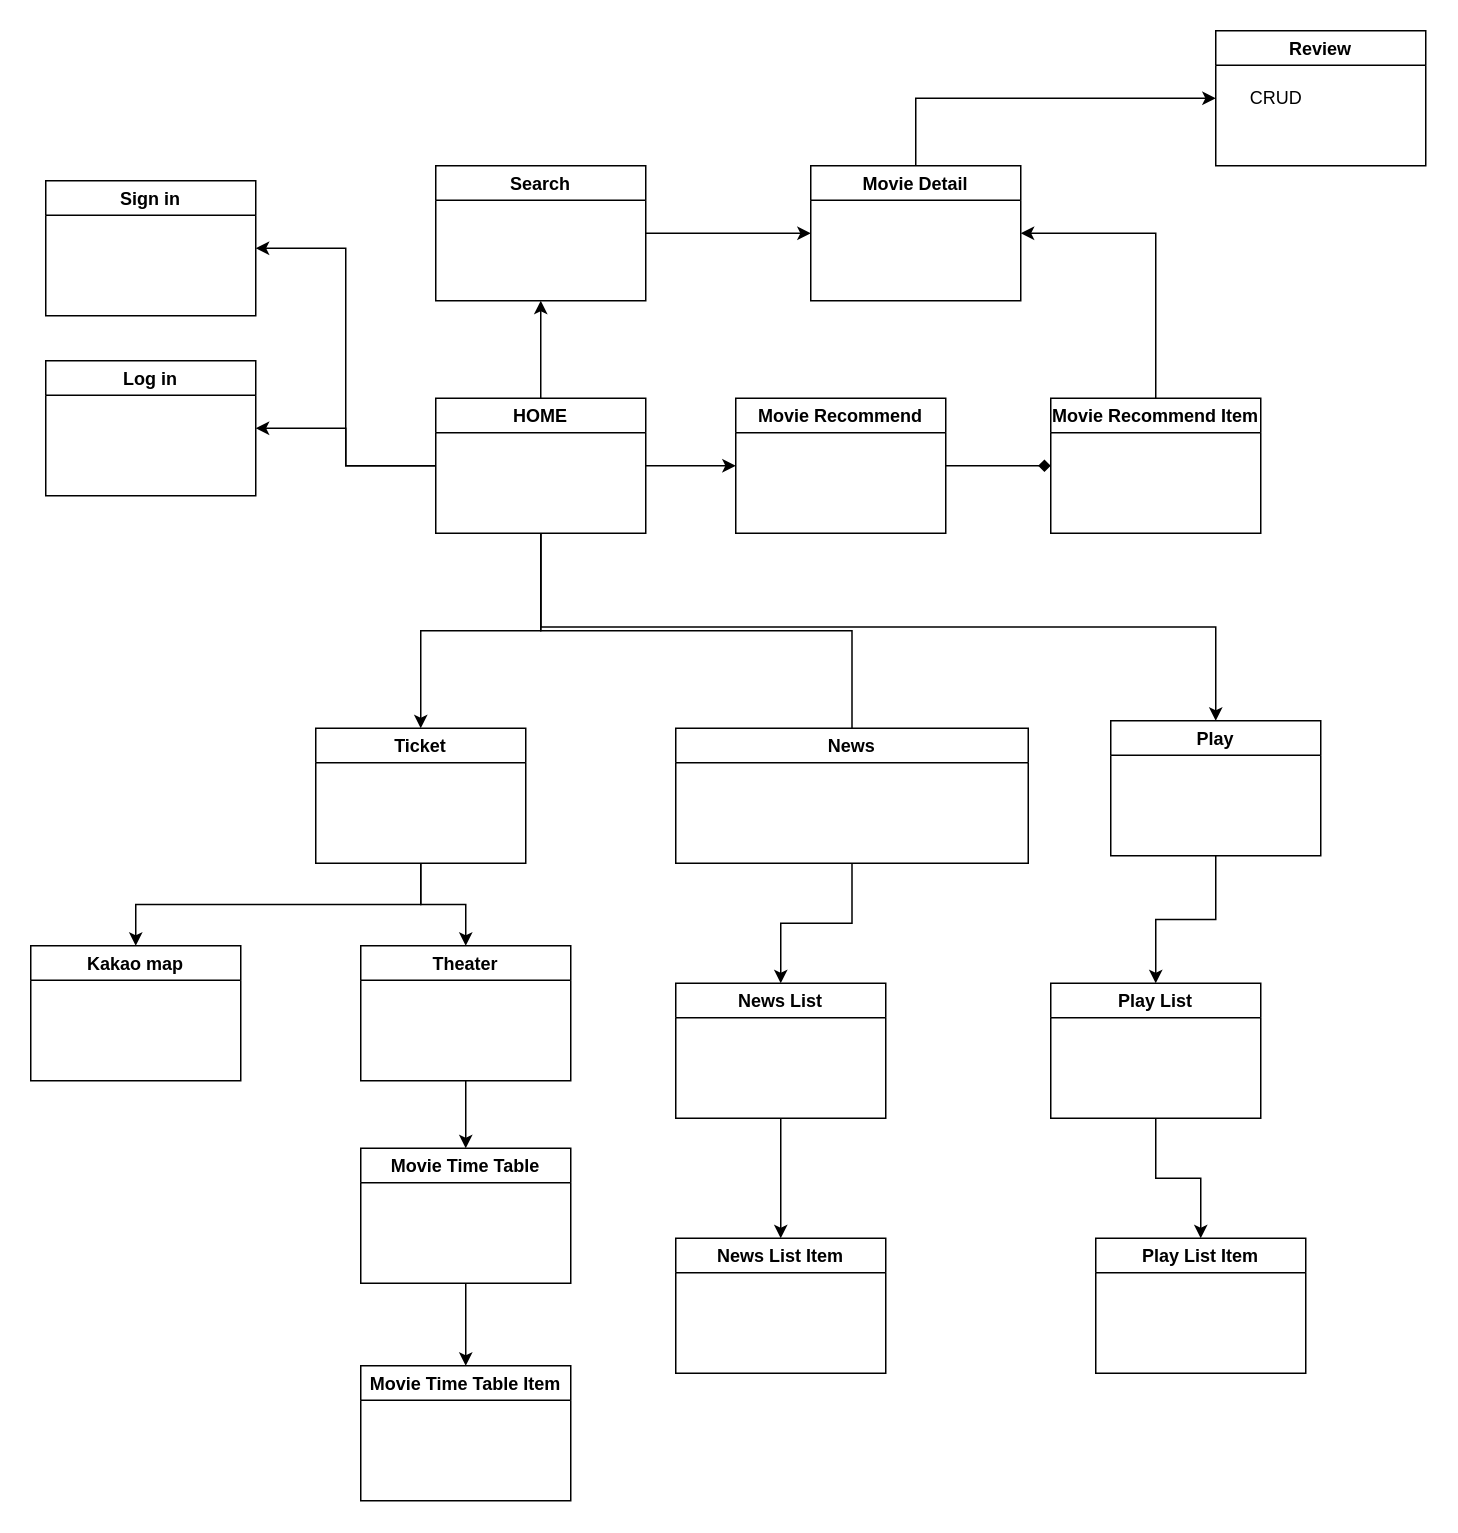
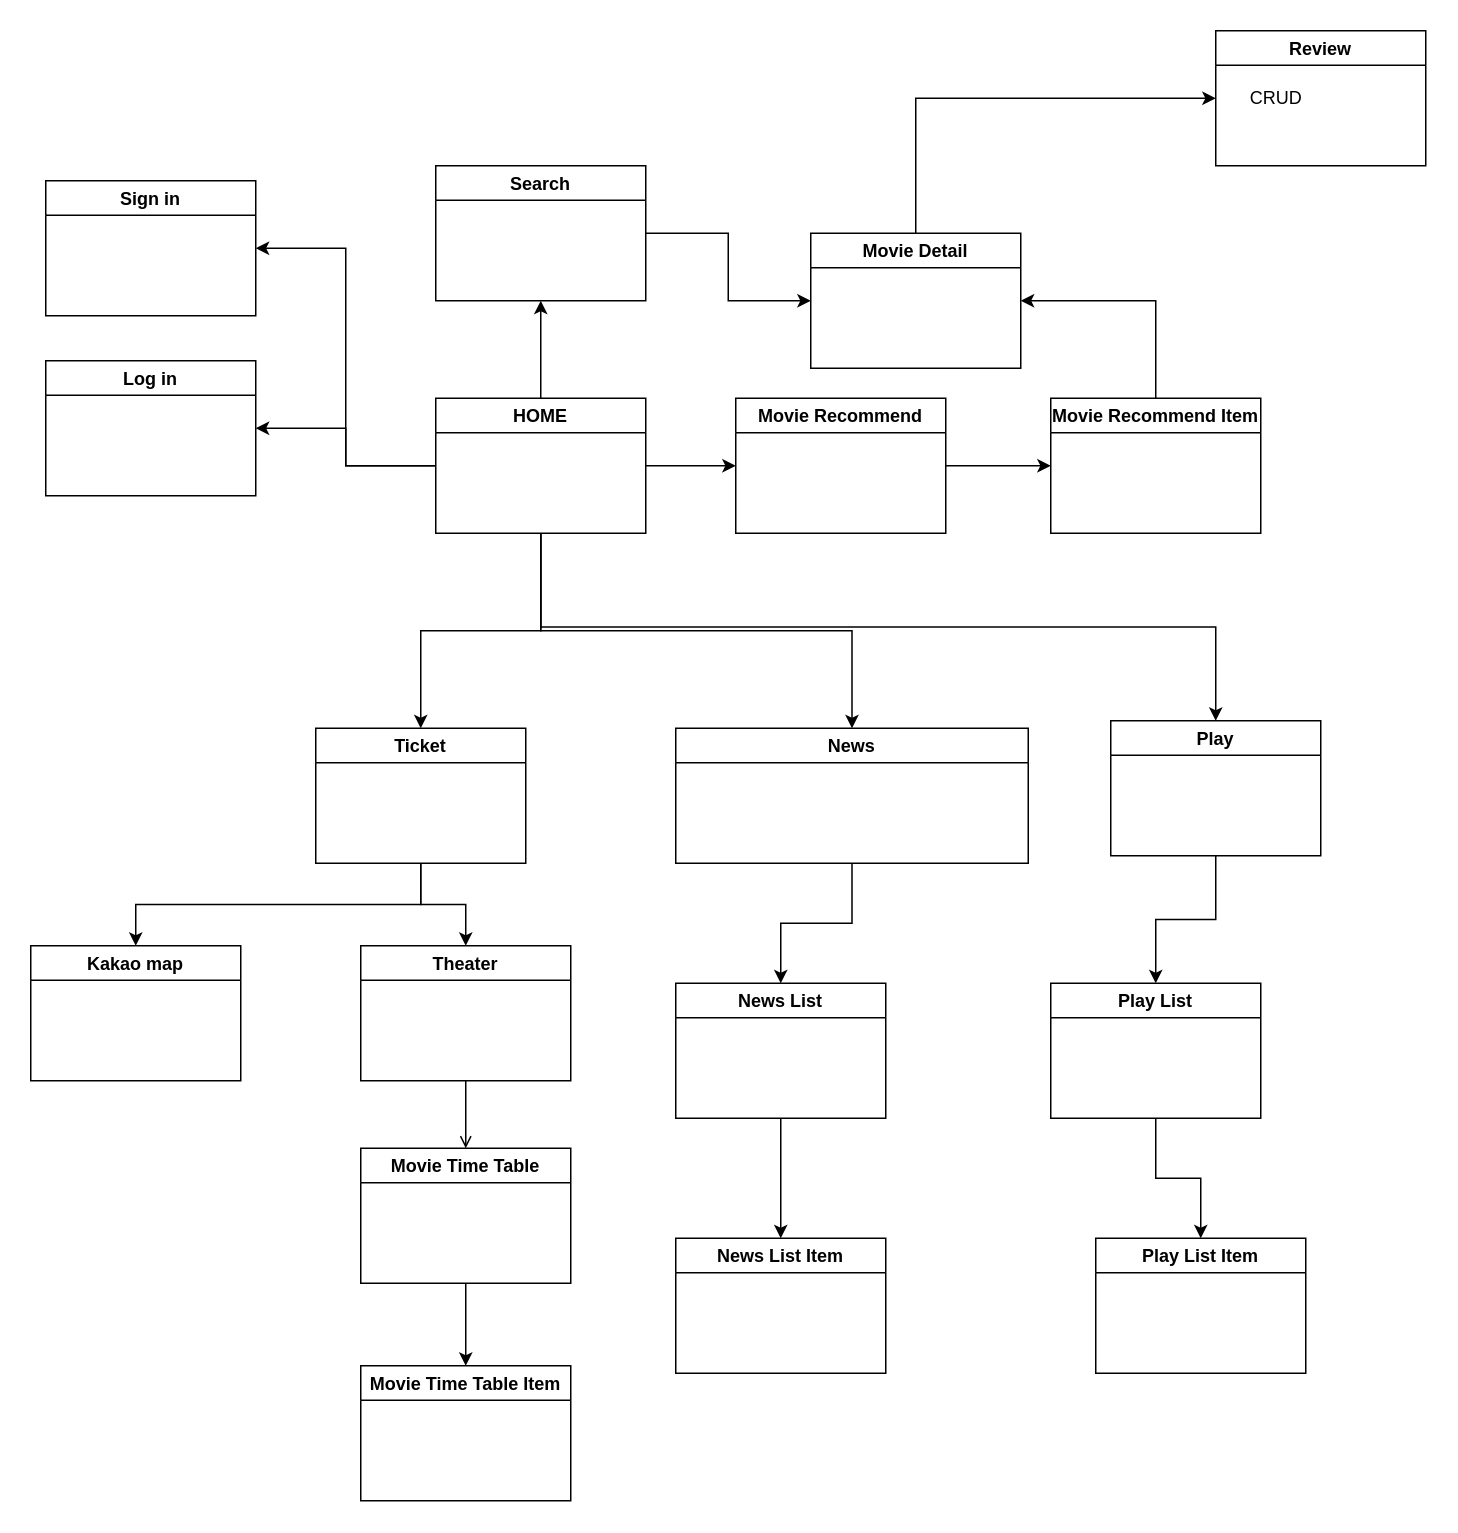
node "Movie Detail": moved (916, 233) -> (916, 301)
edge "Movie Recommend" -> "Movie Recommend Item": arrowhead diamond -> classic
edge "HOME" -- "News": arrowhead none -> classic
edge "Theater" -> "Movie Time Table": arrowhead classic -> open
